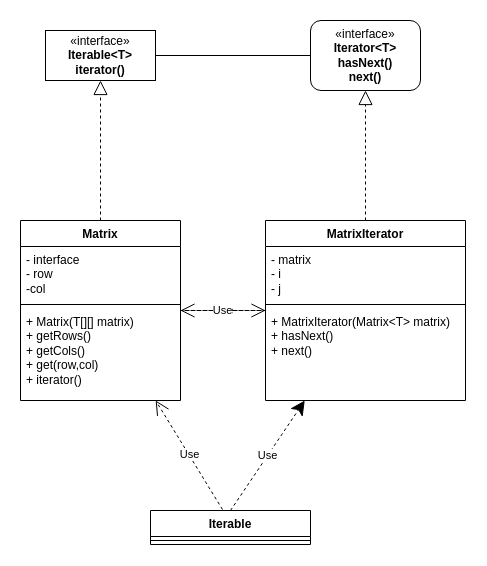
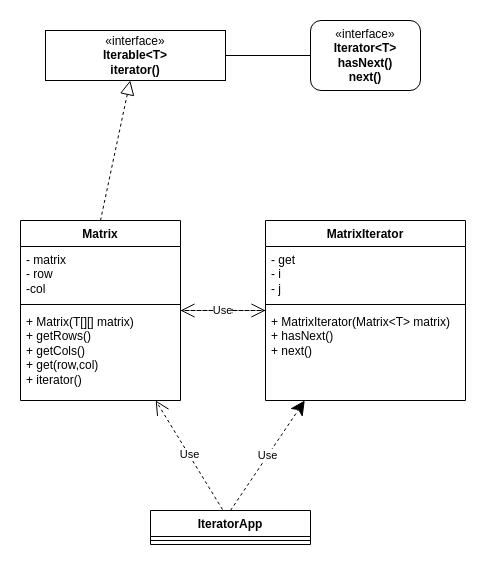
node "«interface» Iterable<T> iterator()": size 110x50 -> 180x50
edge "MatrixIterator" -> "«interface» Iterator<T> hasNext() next()": removed
node "- interface - row -col": label "- interface - row -col" -> "- matrix - row -col"
node "- matrix - i - j": label "- matrix - i - j" -> "- get - i - j"
node "Iterable": label "Iterable" -> "IteratorApp"
